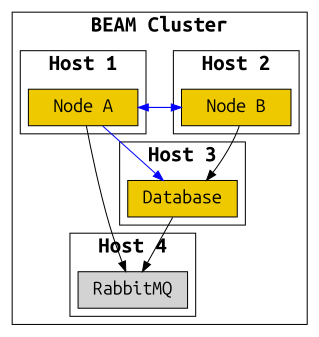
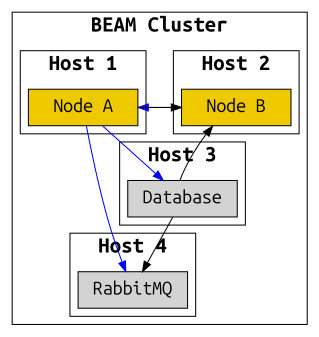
edge "Node A" -> "Node B": color blue -> black
edge "Node B" -> "Database": reversed
edge "Node A" -> "RabbitMQ": color black -> blue
node "Database": fillcolor gold2 -> lightgrey
